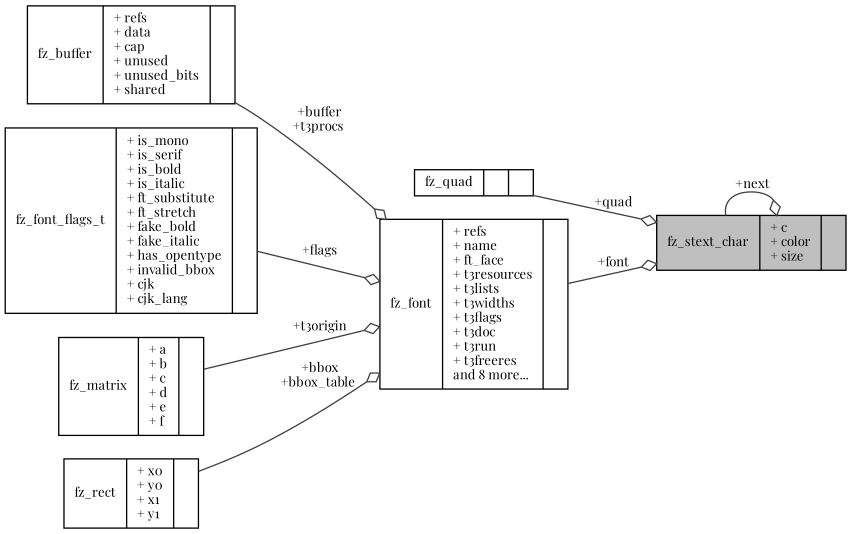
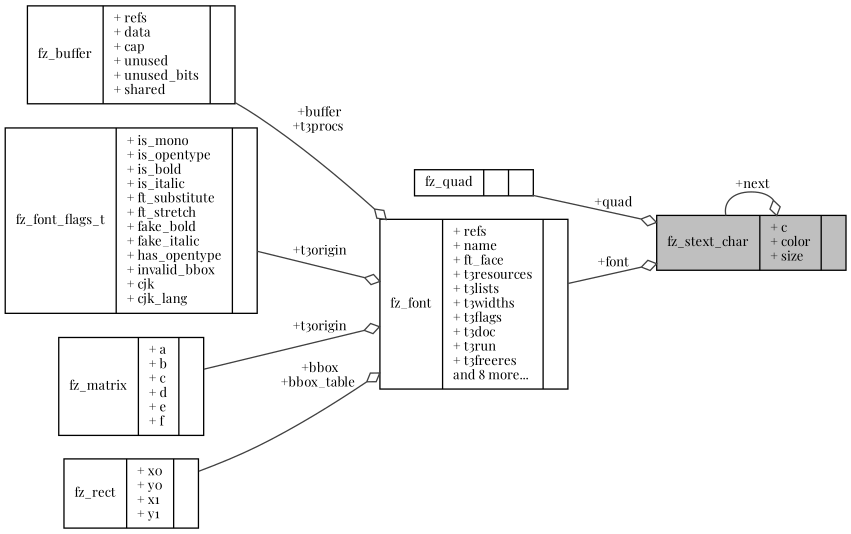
node "fz_font_flags_t": text "+ is_serif" -> "+ is_opentype"
edge "fz_font_flags_t" -> "fz_font": label " +flags" -> " +t3origin"
